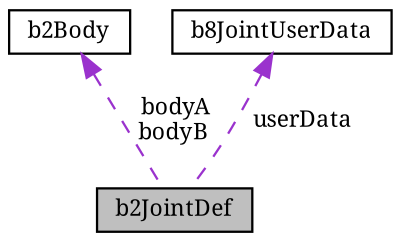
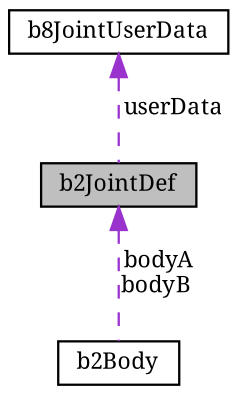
edge "b2JointDef" -> "b2Body": reversed
